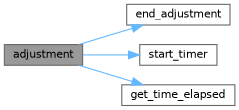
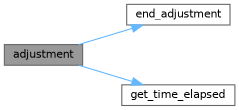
node "start_timer": removed
